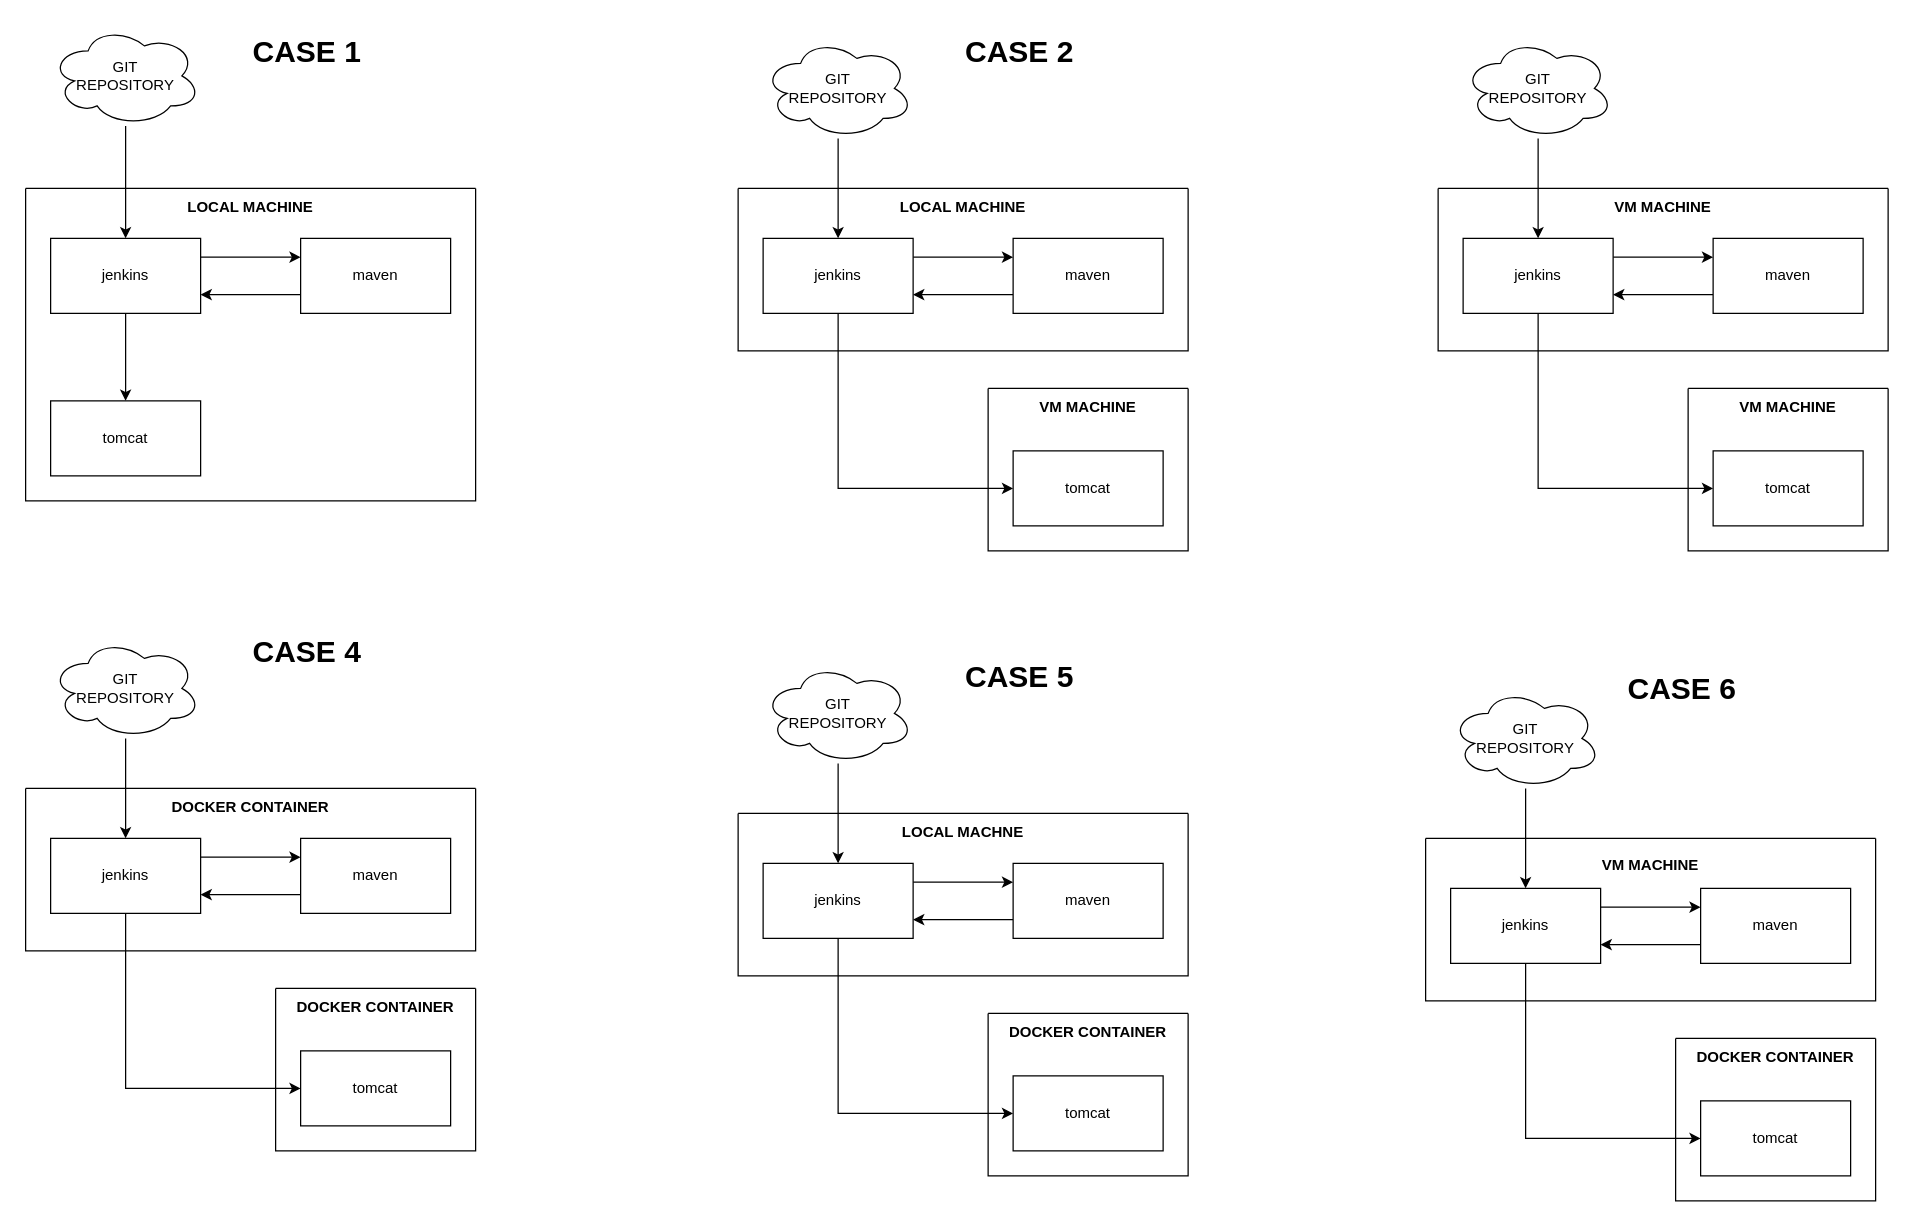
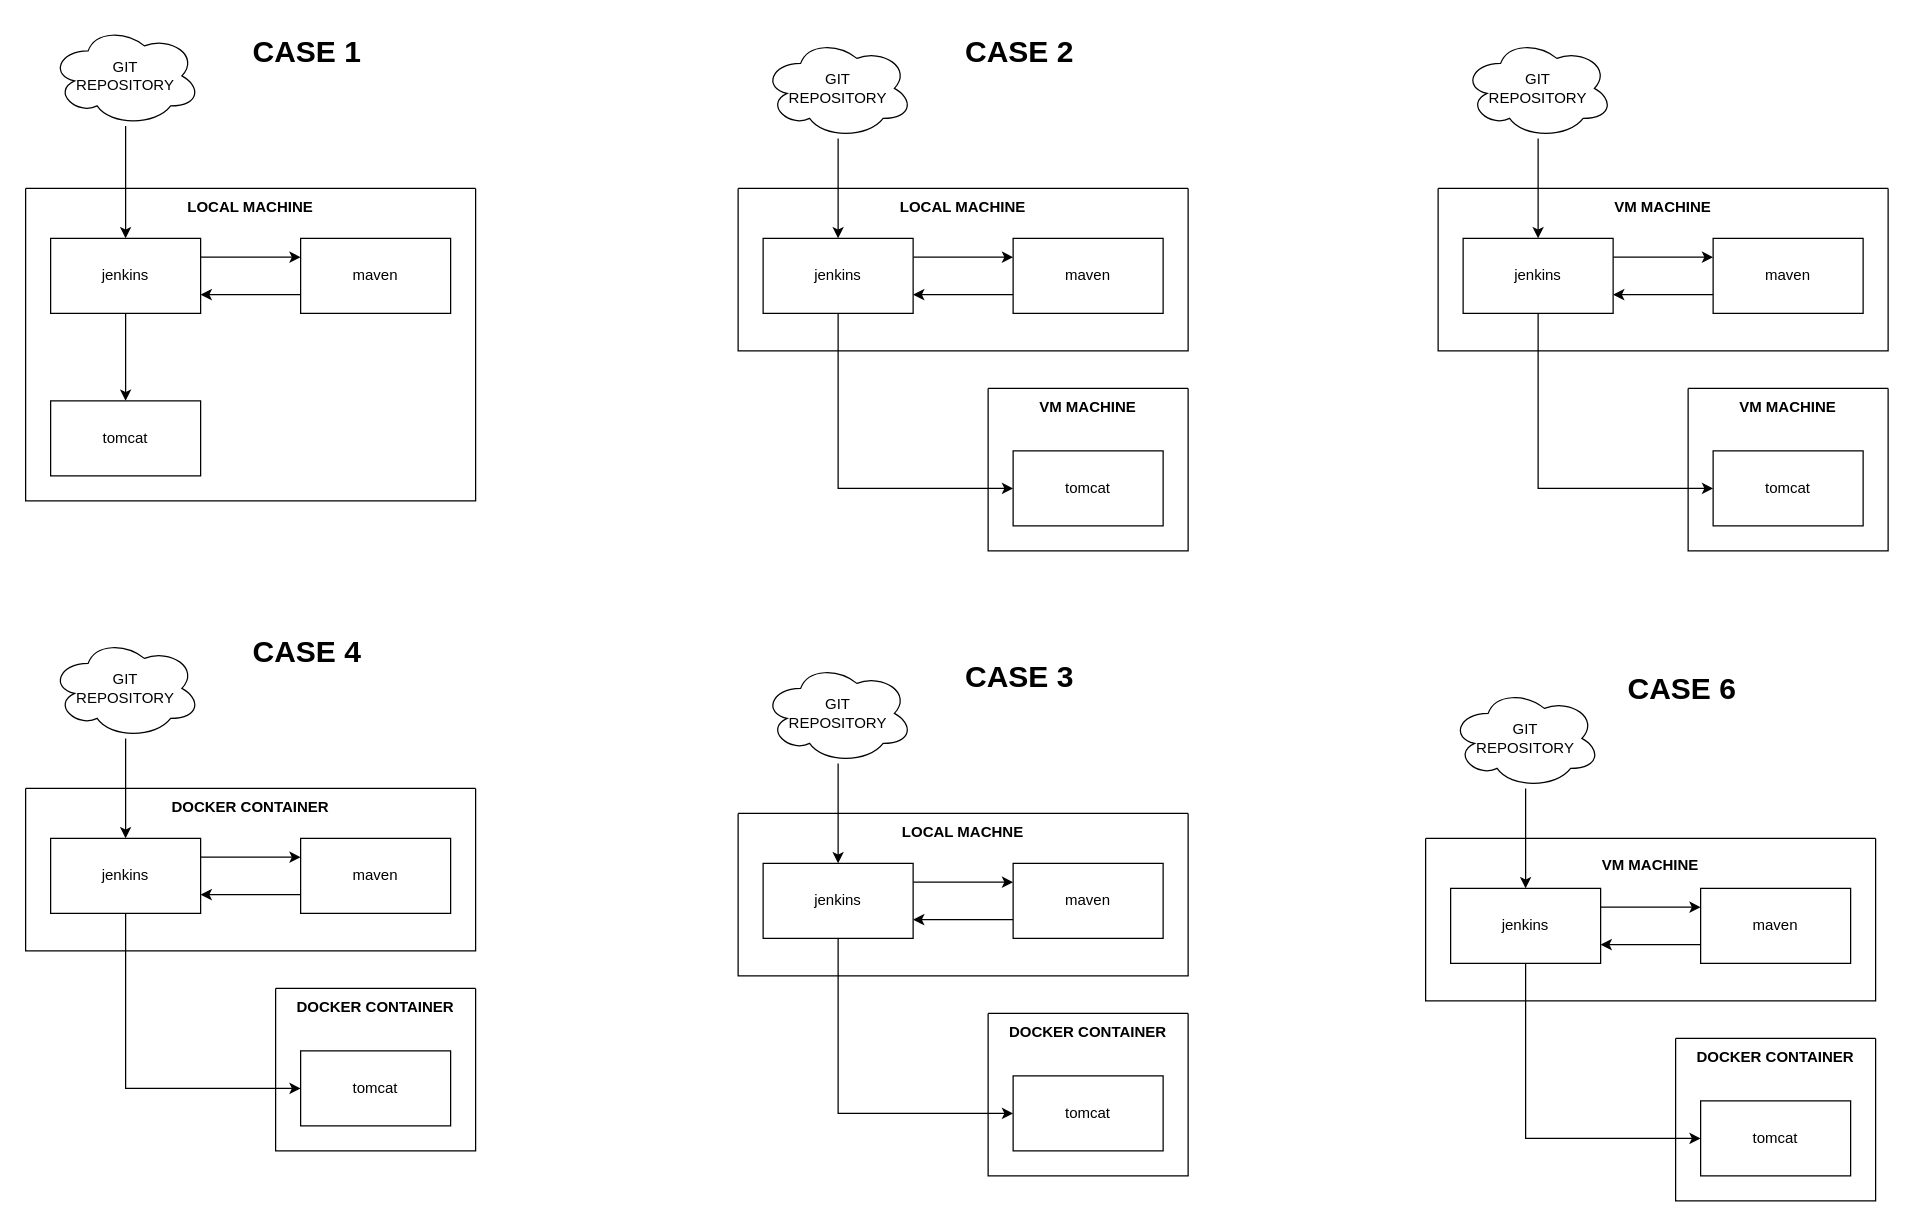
node "CASE 5": label "CASE 5" -> "CASE 3"
